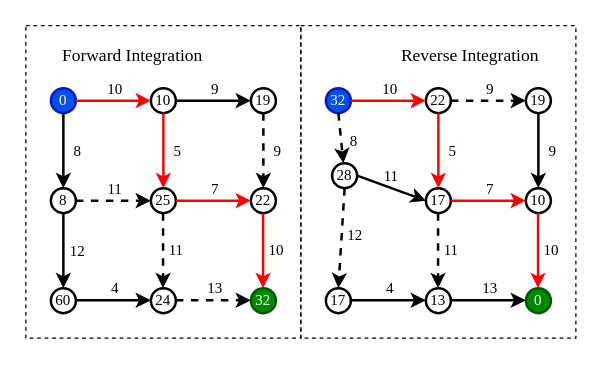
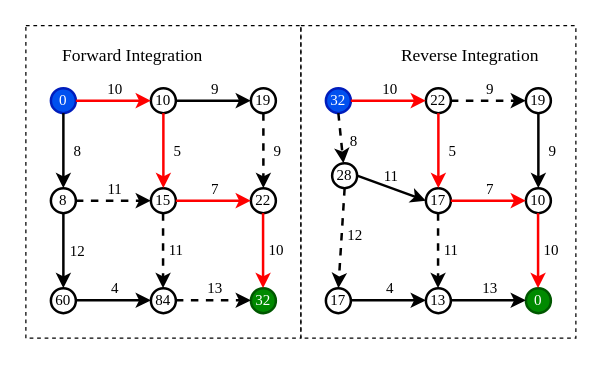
node "25": label "25" -> "15"
node "24": label "24" -> "84"
